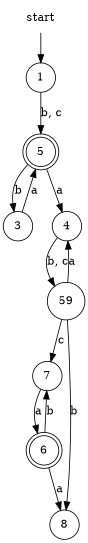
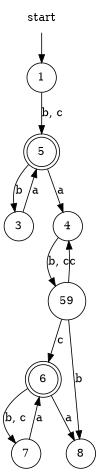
edge "59" -> "4": label "a" -> "c"
edge "59" -> "7": now "59" -> "6"
edge "6" -> "7": label "b" -> "b, c"
